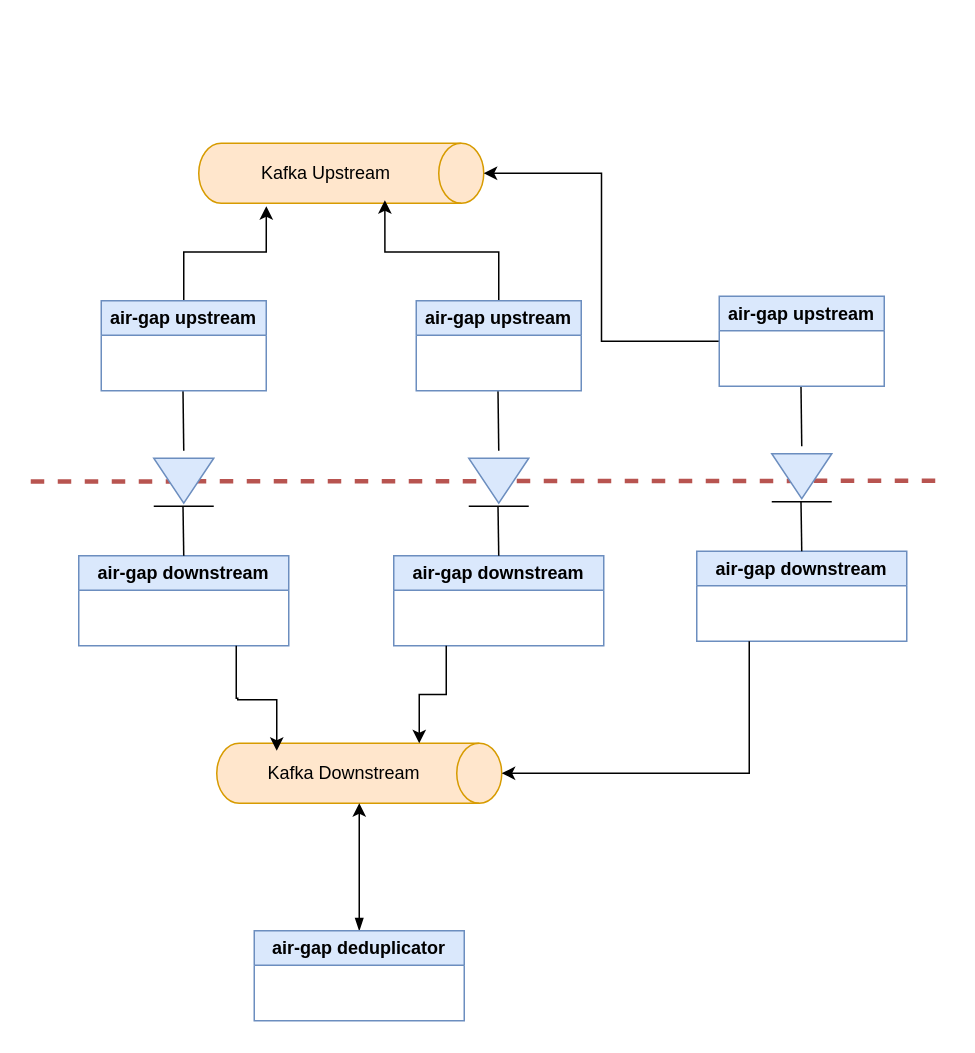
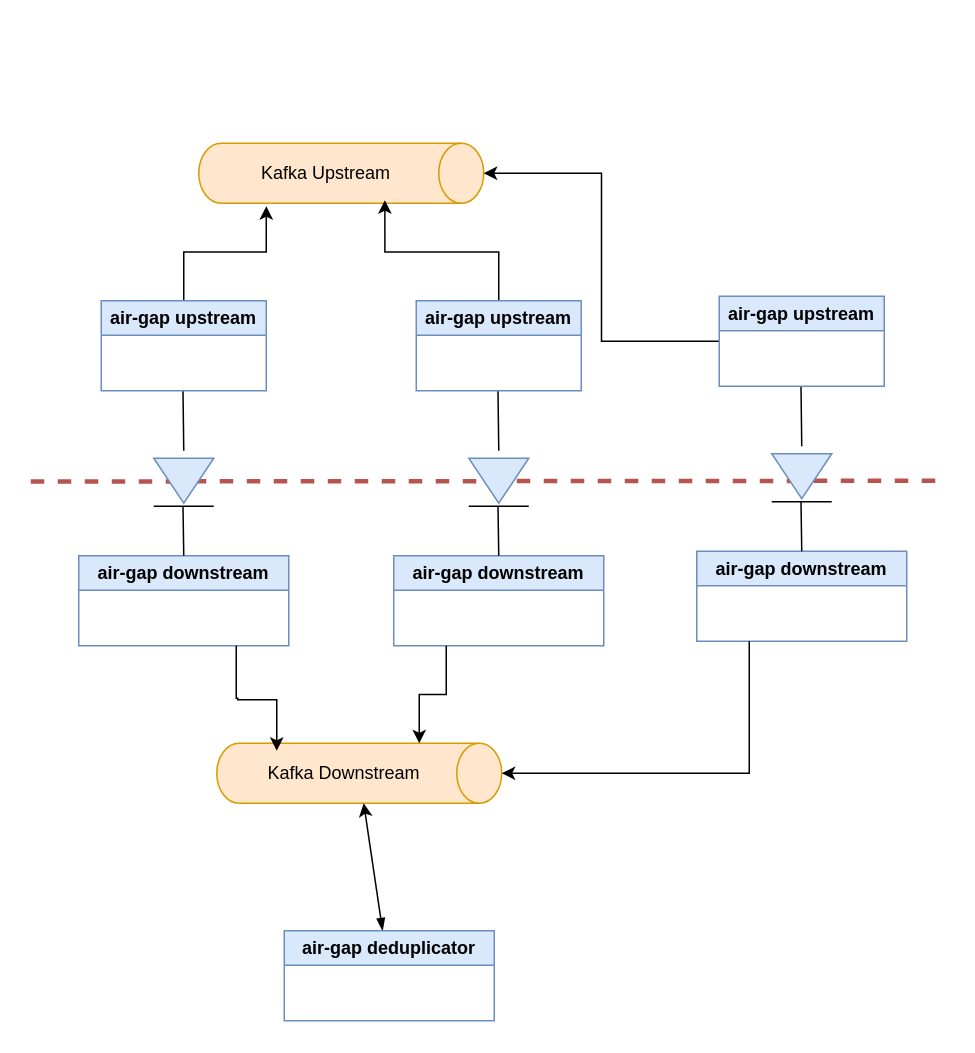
node "air-gap deduplicator": moved (359, 976) -> (389, 976)
